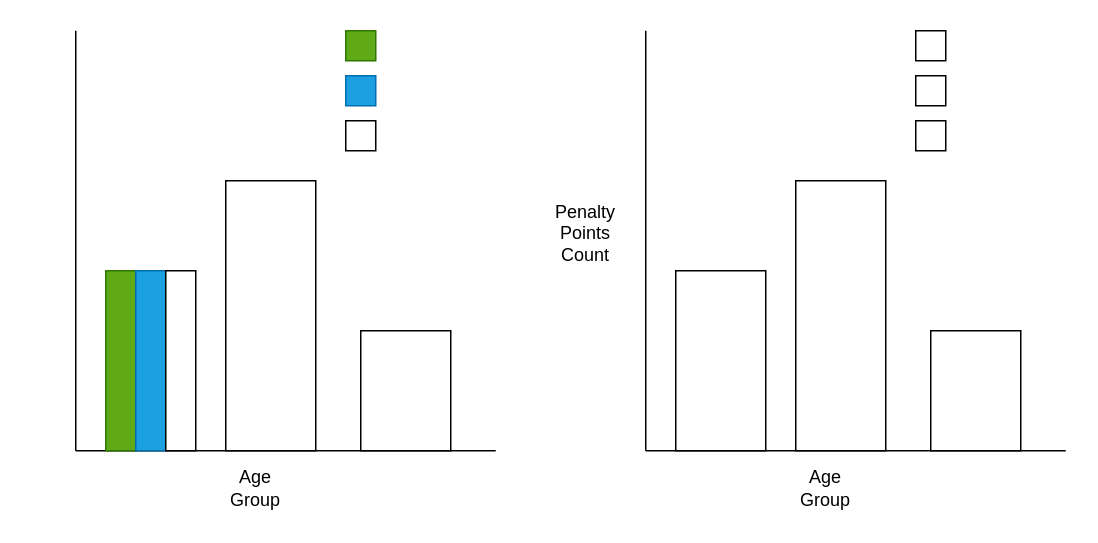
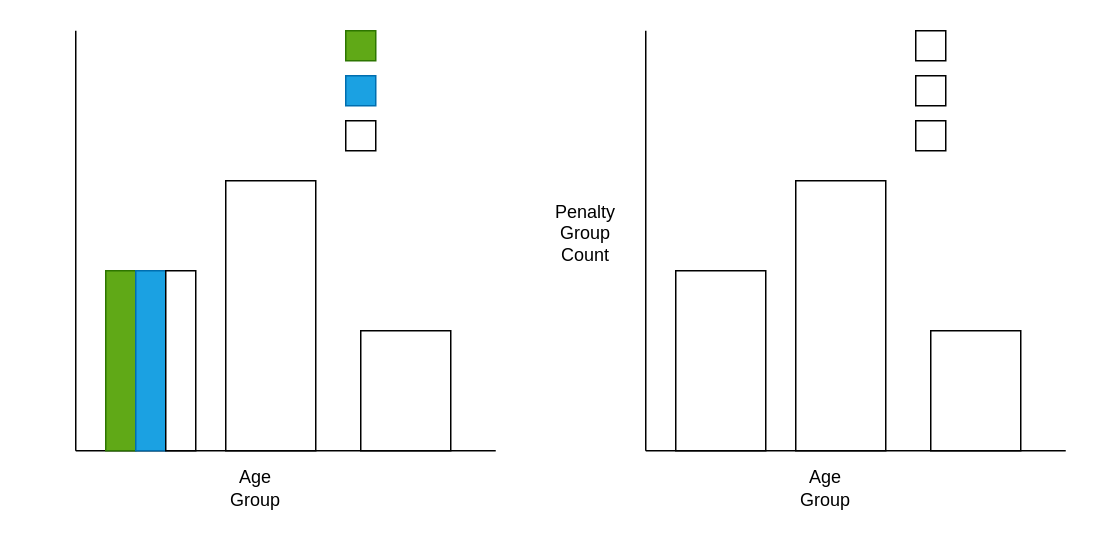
node "Penalty Points Count": label "Penalty Points Count" -> "Penalty Group Count"
